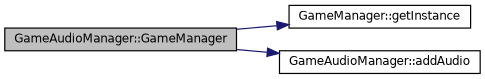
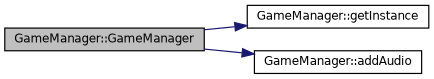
node "GameAudioManager::GameManager": label "GameAudioManager::GameManager" -> "GameManager::GameManager"
node "GameAudioManager::addAudio": label "GameAudioManager::addAudio" -> "GameManager::addAudio"
